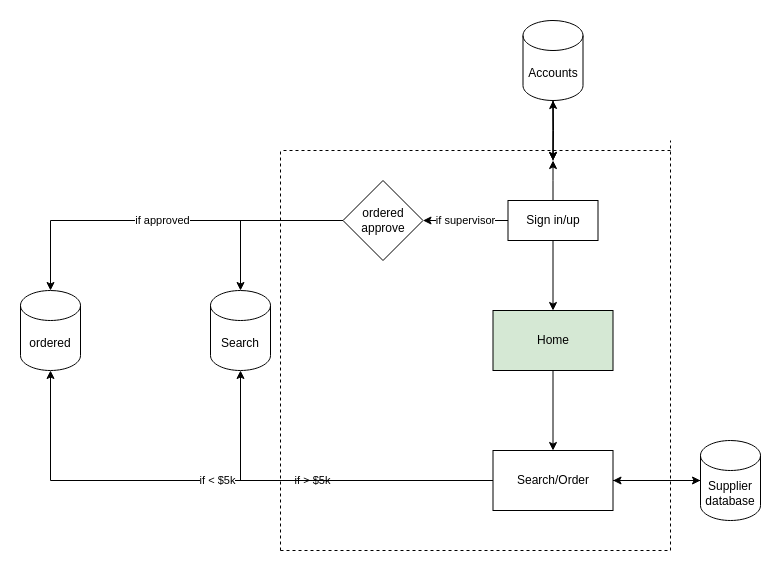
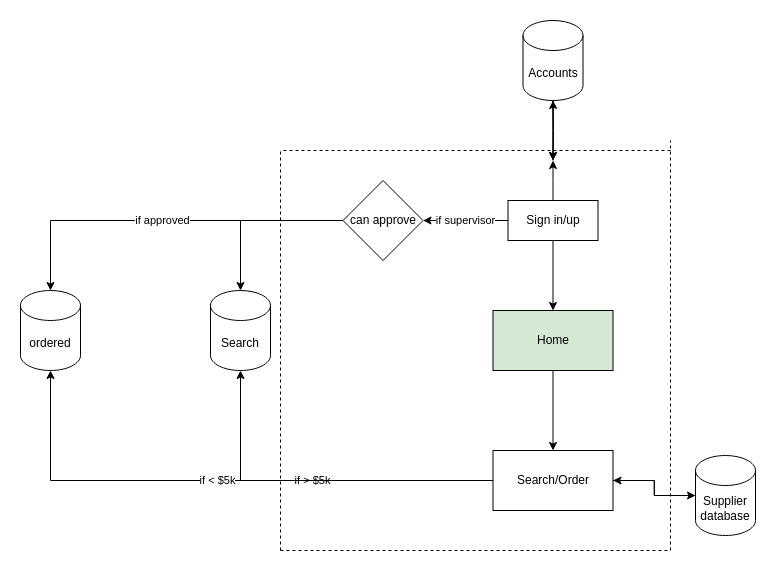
node "ordered approve": label "ordered approve" -> "can approve"
node "Supplier database": moved (731, 481) -> (726, 496)
